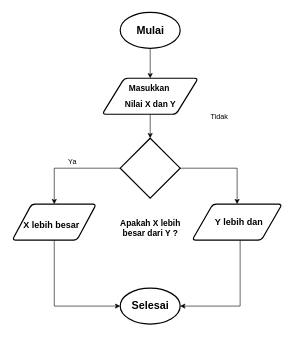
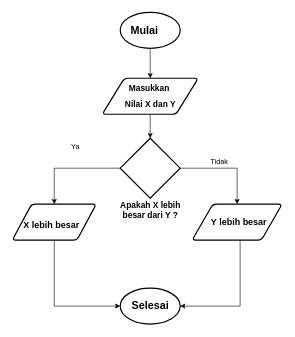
node "Mulai": moved (150, 30) -> (144, 30)
node "Tidak": moved (219, 117) -> (219, 162)
node "Ya": moved (72, 162) -> (75, 147)
node "Y lebih dan": label "Y lebih dan" -> "Y lebih besar"
node "Apakah X lebih besar dari Y ?": moved (150, 228) -> (150, 210)
